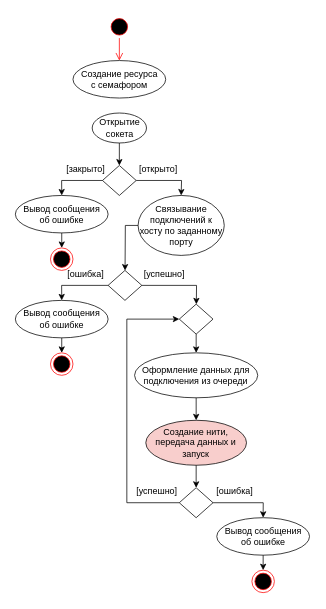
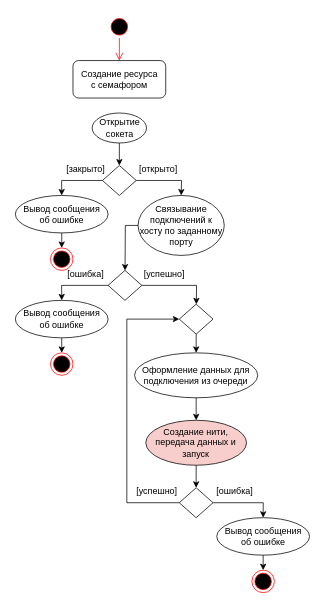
node "Создание ресурса с семафором": shape ellipse -> rounded rectangle
